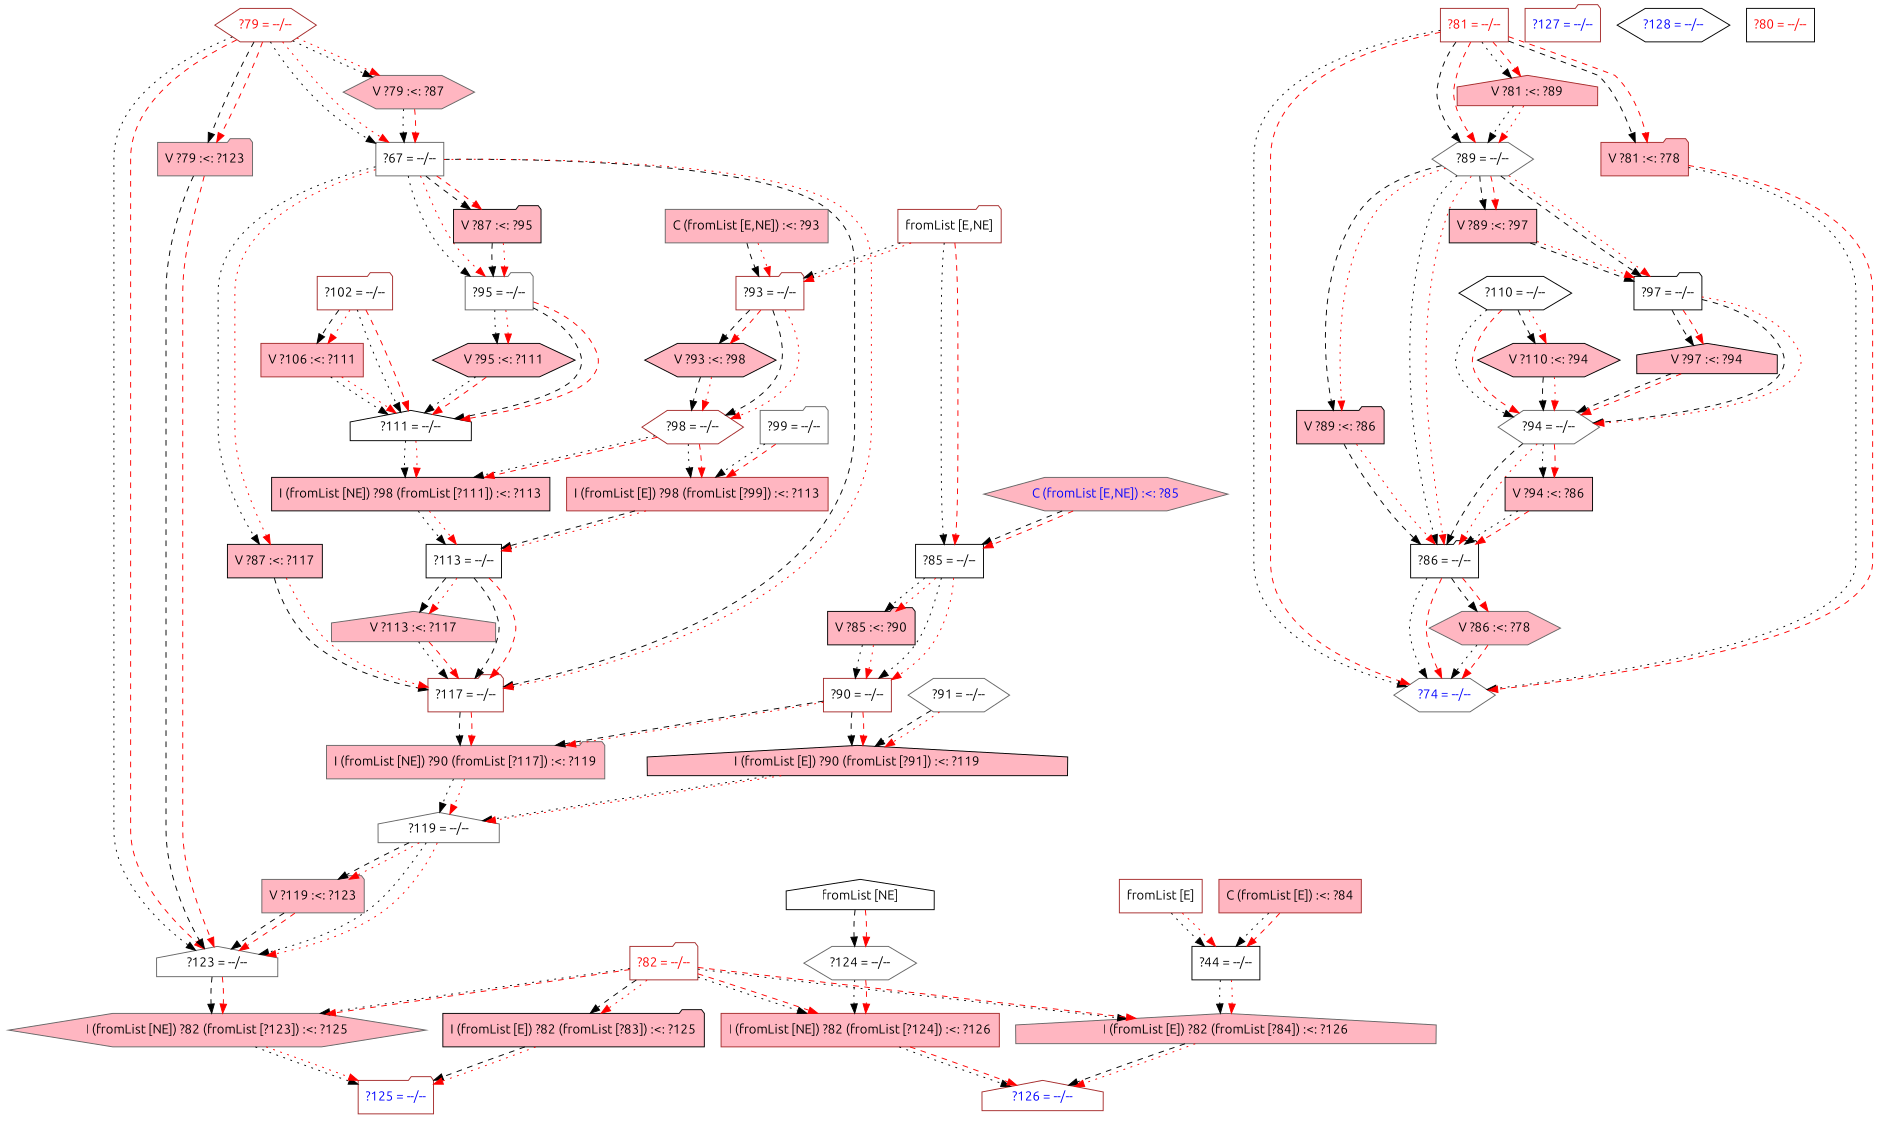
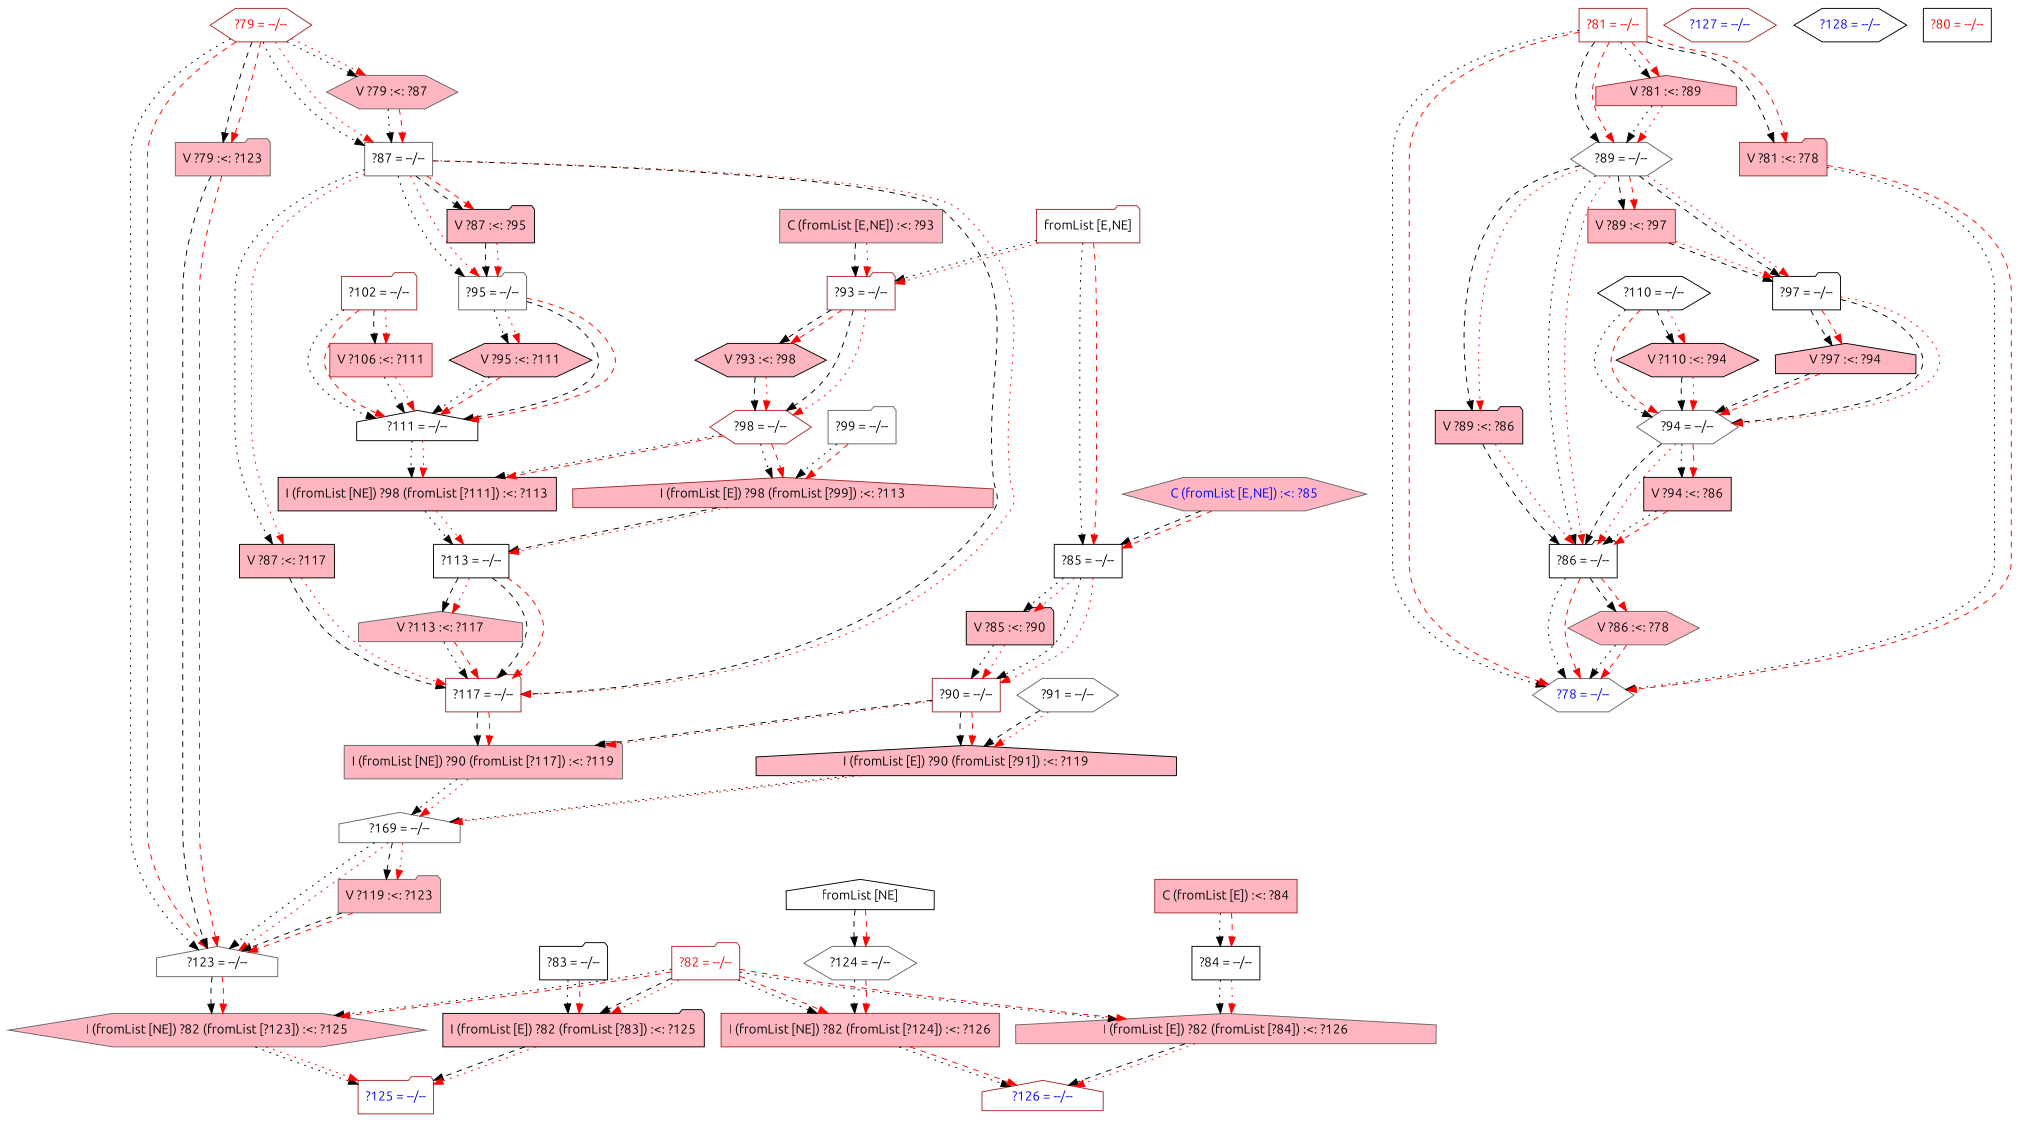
node "?127 = --/--": shape folder -> hexagon
node "?67 = --/--": label "?67 = --/--" -> "?87 = --/--"
node "V ?89 :<: ?97": color black -> brown
node "I (fromList [E]) ?98 (fromList [?99]) :<: ?113": shape box -> house
node "?74 = --/--": label "?74 = --/--" -> "?78 = --/--"
node "?119 = --/--": label "?119 = --/--" -> "?169 = --/--"
node "fromList [E]": removed
node "?83 = --/--": added
node "?44 = --/--": label "?44 = --/--" -> "?84 = --/--"
